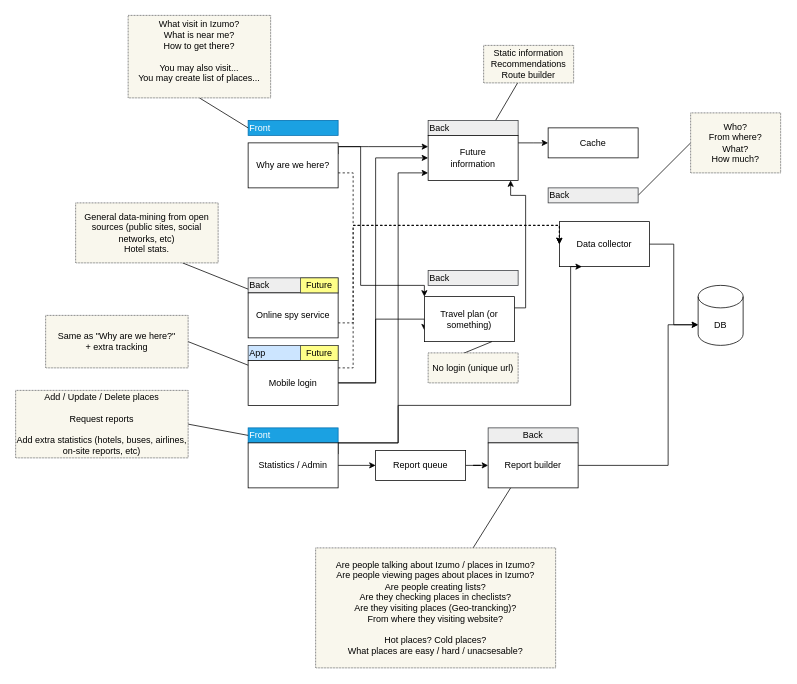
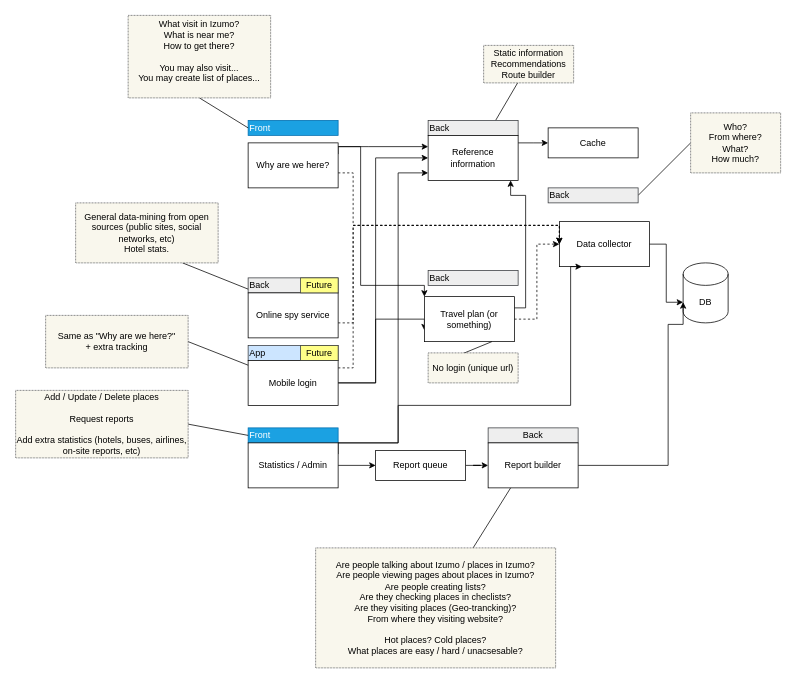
node "Future information": label "Future information" -> "Reference information"
edge "Travel plan (or something)" -> "Data collector": added
node "DB": moved (720, 315) -> (705, 293)
